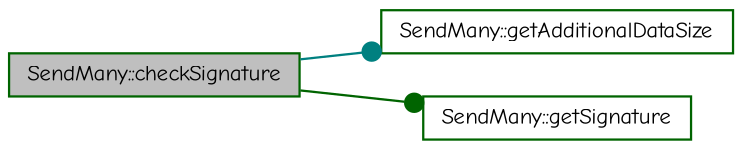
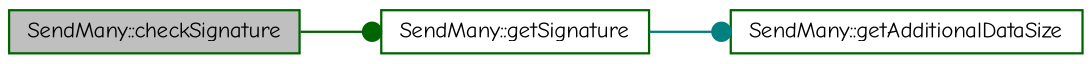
edge "SendMany::checkSignature" -> "SendMany::getAdditionalDataSize": now "SendMany::getSignature" -> "SendMany::getAdditionalDataSize"
